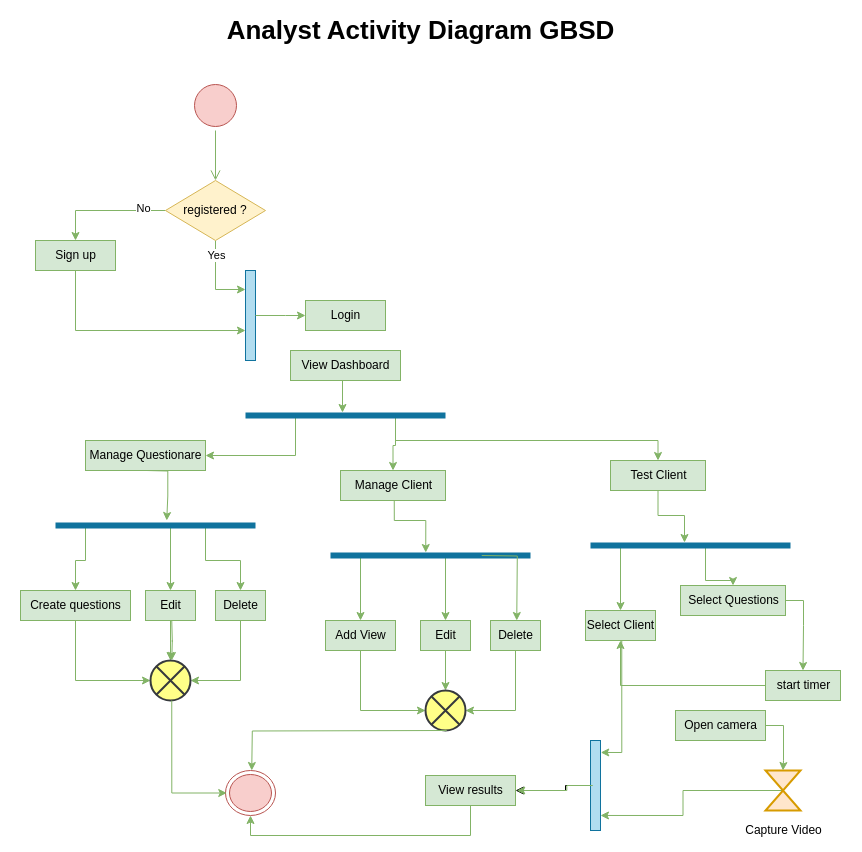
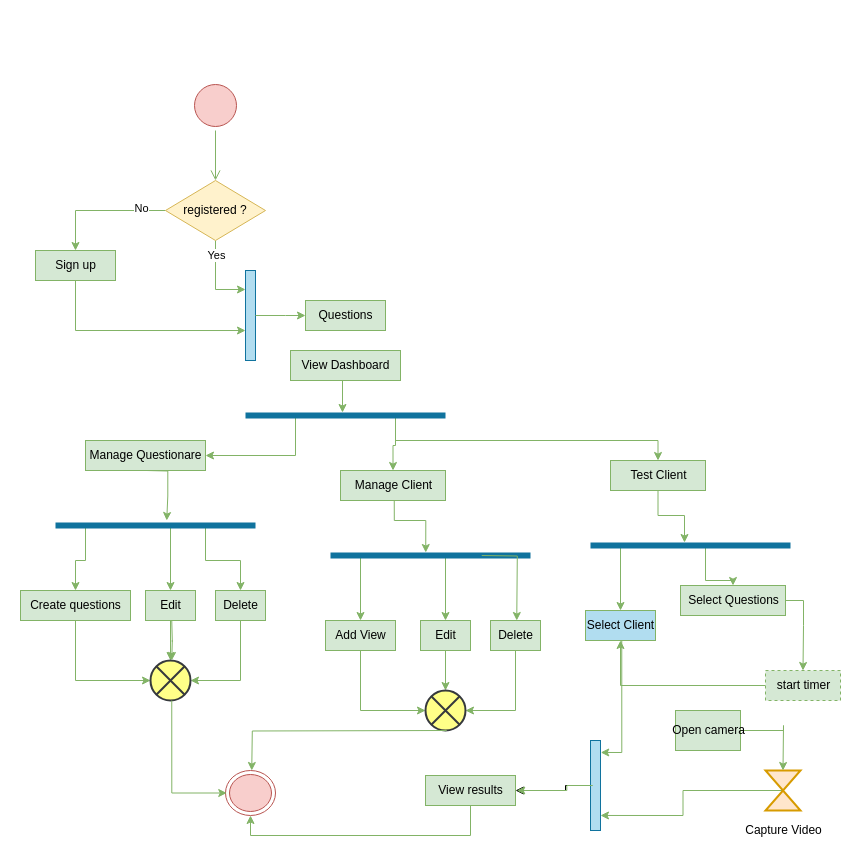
node "Analyst Activity Diagram GBSD": removed
node "Sign up": moved (76, 256) -> (76, 266)
node "Login": label "Login" -> "Questions"
node "Select Client": fillcolor #d5e8d4 -> #b1ddf0
node "start timer": style solid -> dashed
node "Open camera": size 90x30 -> 65x40
